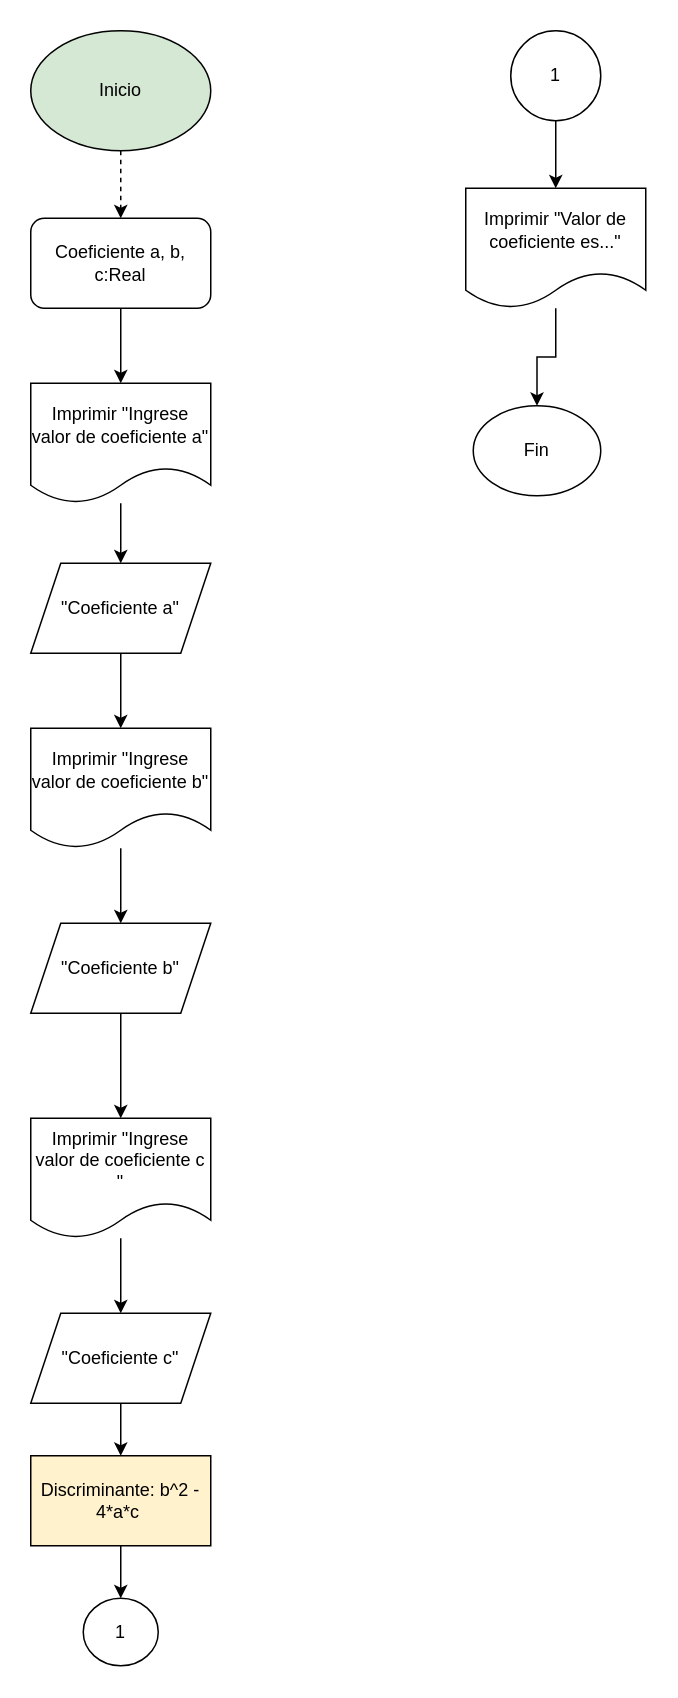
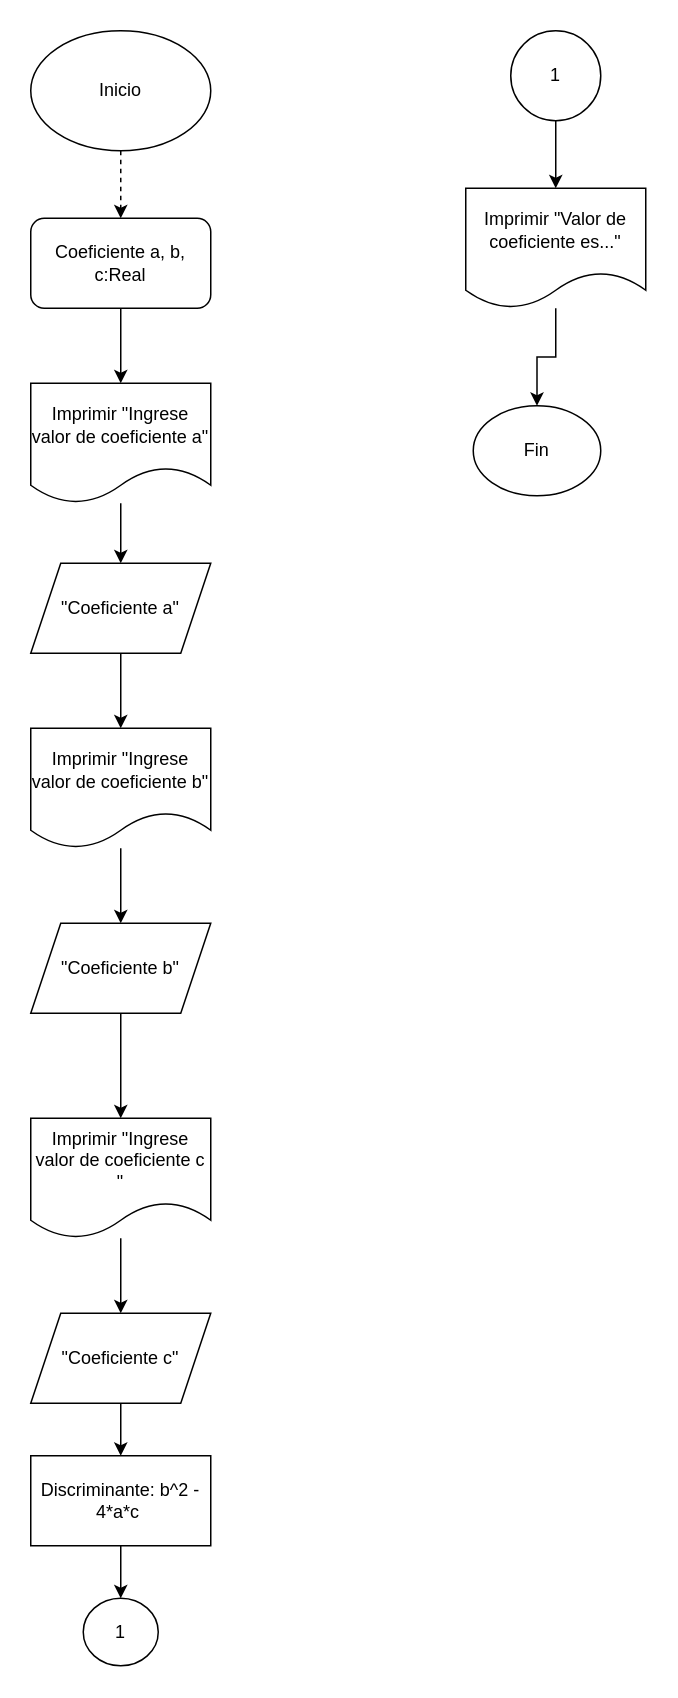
node "Inicio": fillcolor #d5e8d4 -> #ffffff
node "Discriminante: b^2 - 4*a*c": fillcolor #fff2cc -> #ffffff
